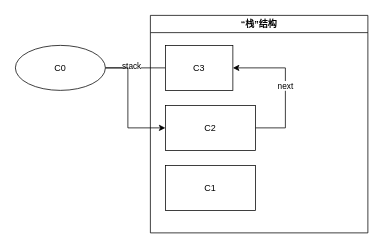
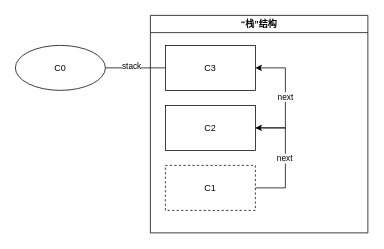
node "C3": size 68x45 -> 90x45
edge "C0" -> "C2": removed
edge "C1" -> "C2": added, label "next"
node "C1": style solid -> dashed
